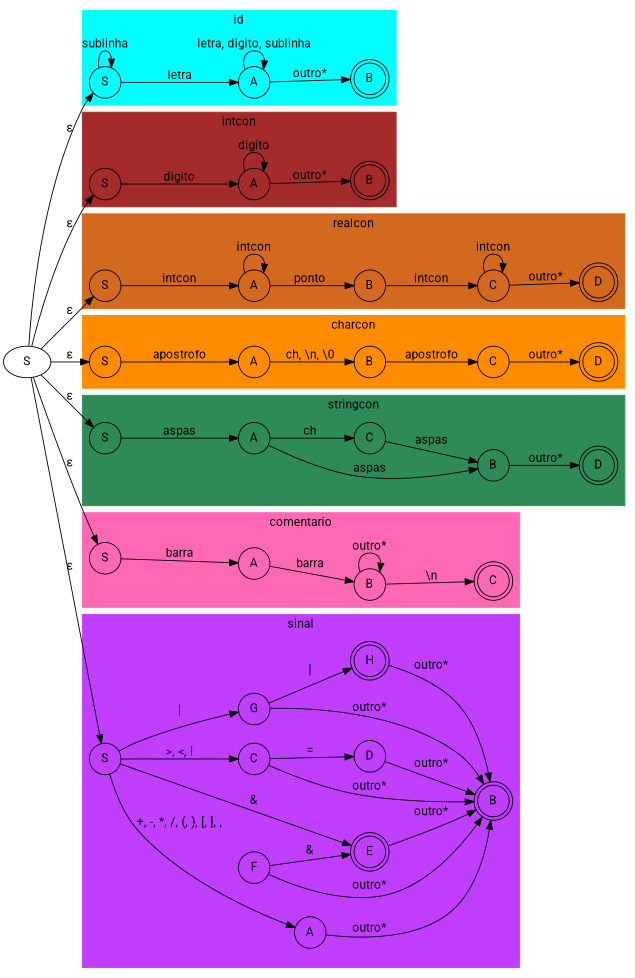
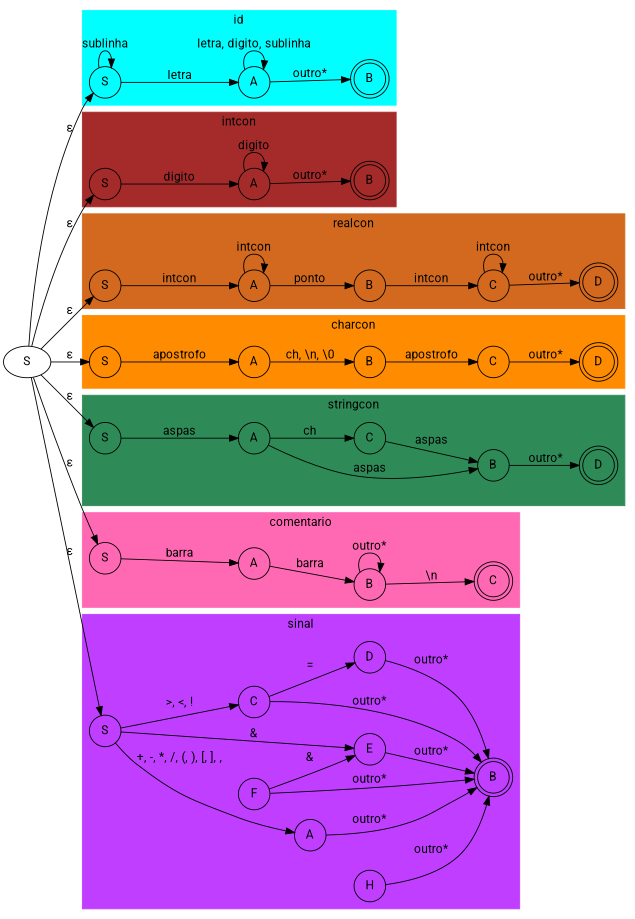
node "H": shape doublecircle -> circle
node "G": removed
node "E": shape doublecircle -> circle
